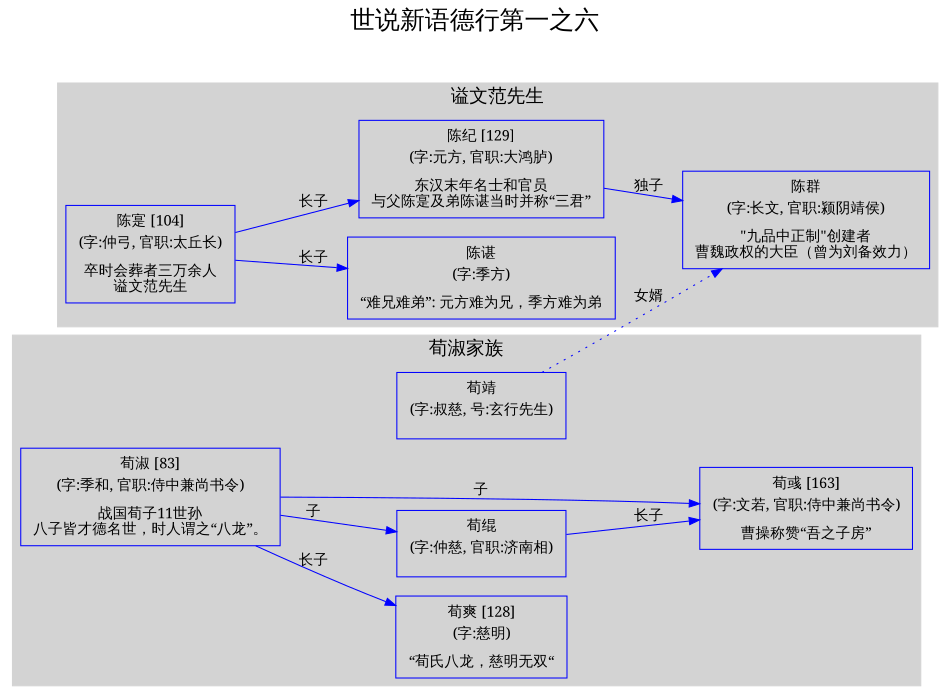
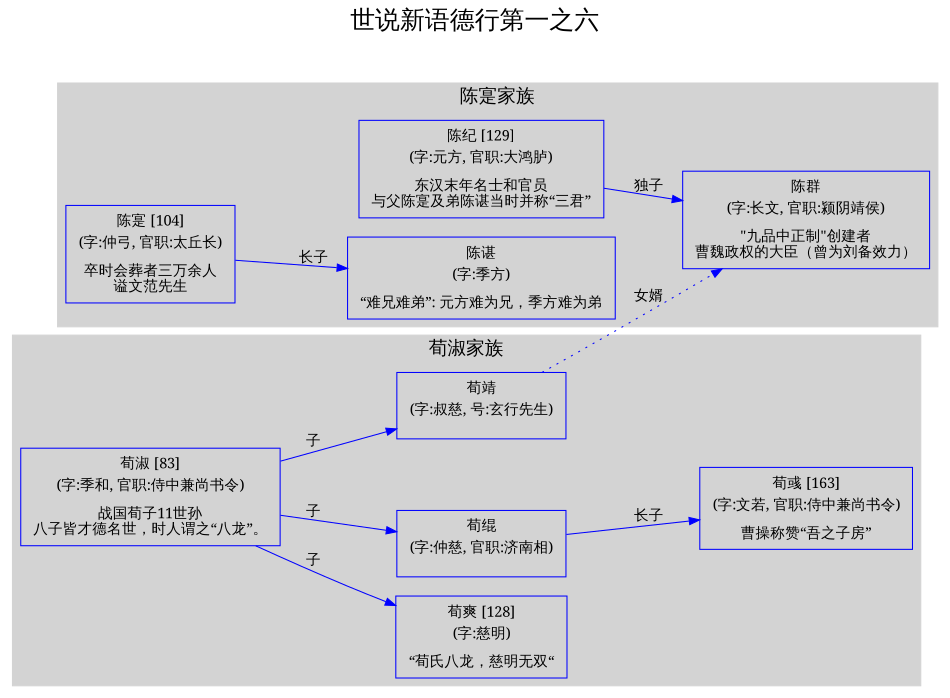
cluster "谥文范先生": label "谥文范先生" -> "陈寔家族"
edge "陈寔 [104]" -> "陈纪 [129]": removed, label "长子"
edge "荀淑 [83]" -> "荀彧 [163]": now "荀淑 [83]" -> "荀靖"
edge "荀淑 [83]" -> "荀爽 [128]": label "长子" -> "子"
